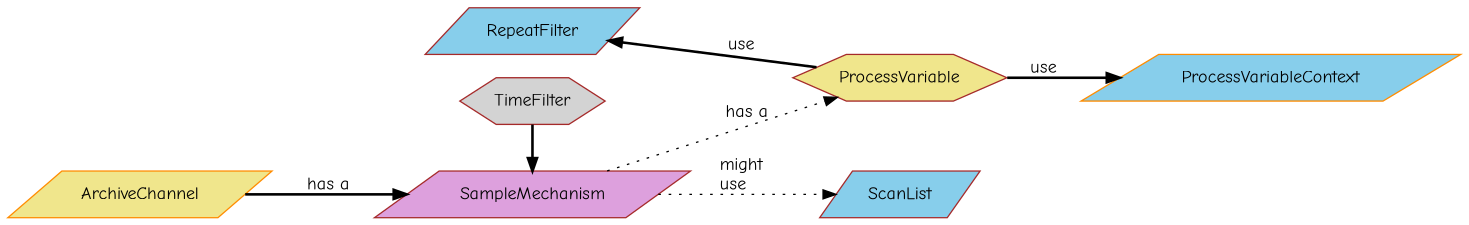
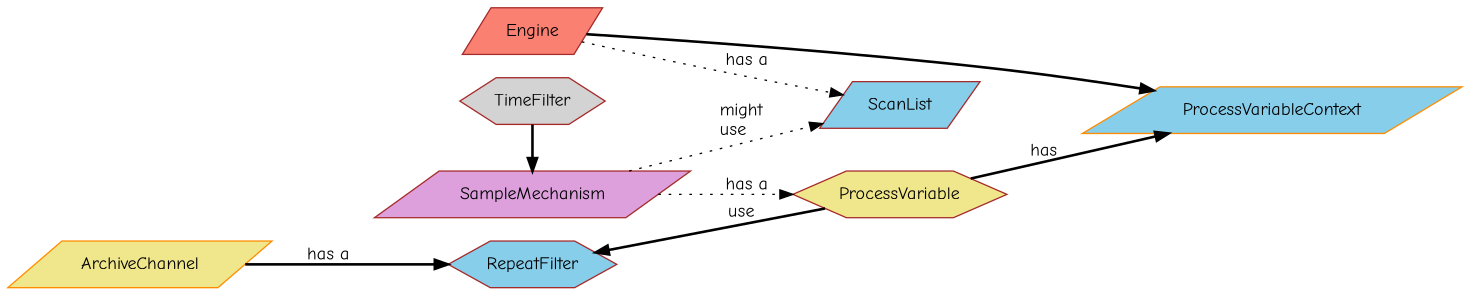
node "Engine": added
node "RepeatFilter": shape parallelogram -> hexagon
edge "ProcessVariable" -> "ProcessVariableContext": label "use" -> "has"
edge "ArchiveChannel" -> "SampleMechanism": now "ArchiveChannel" -> "RepeatFilter"
